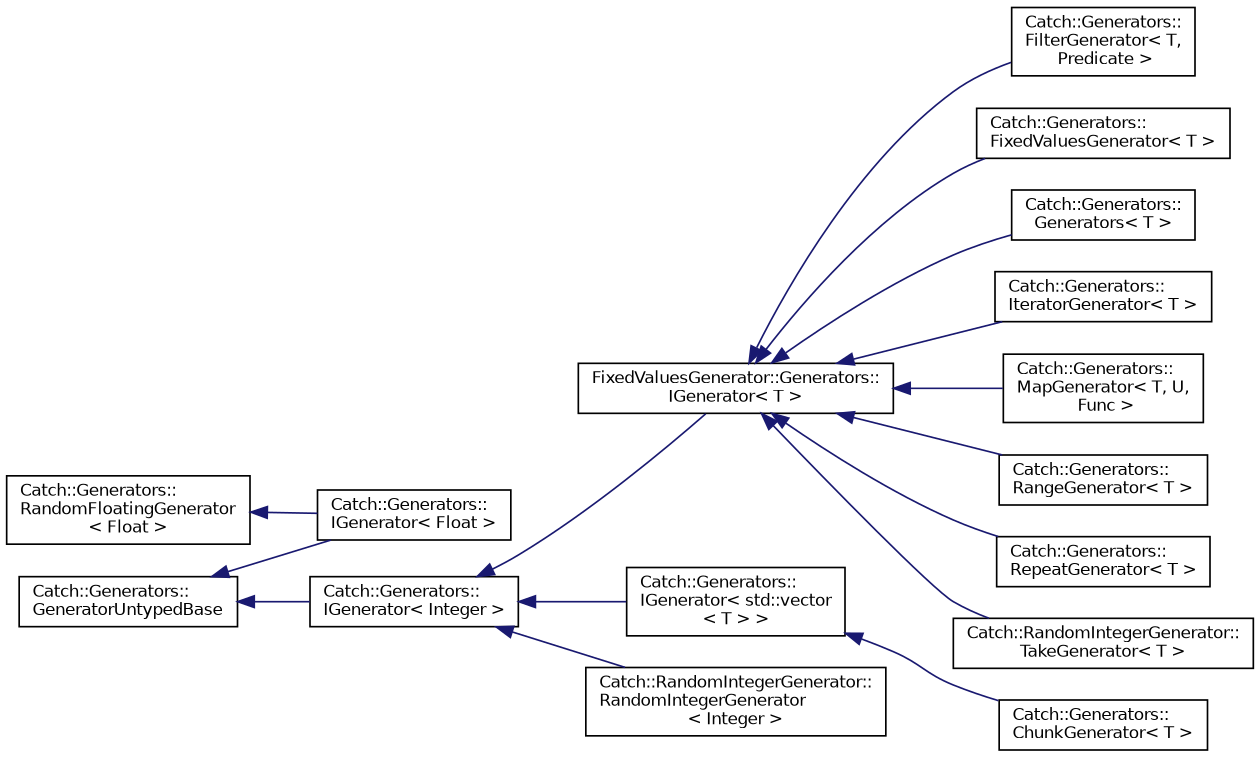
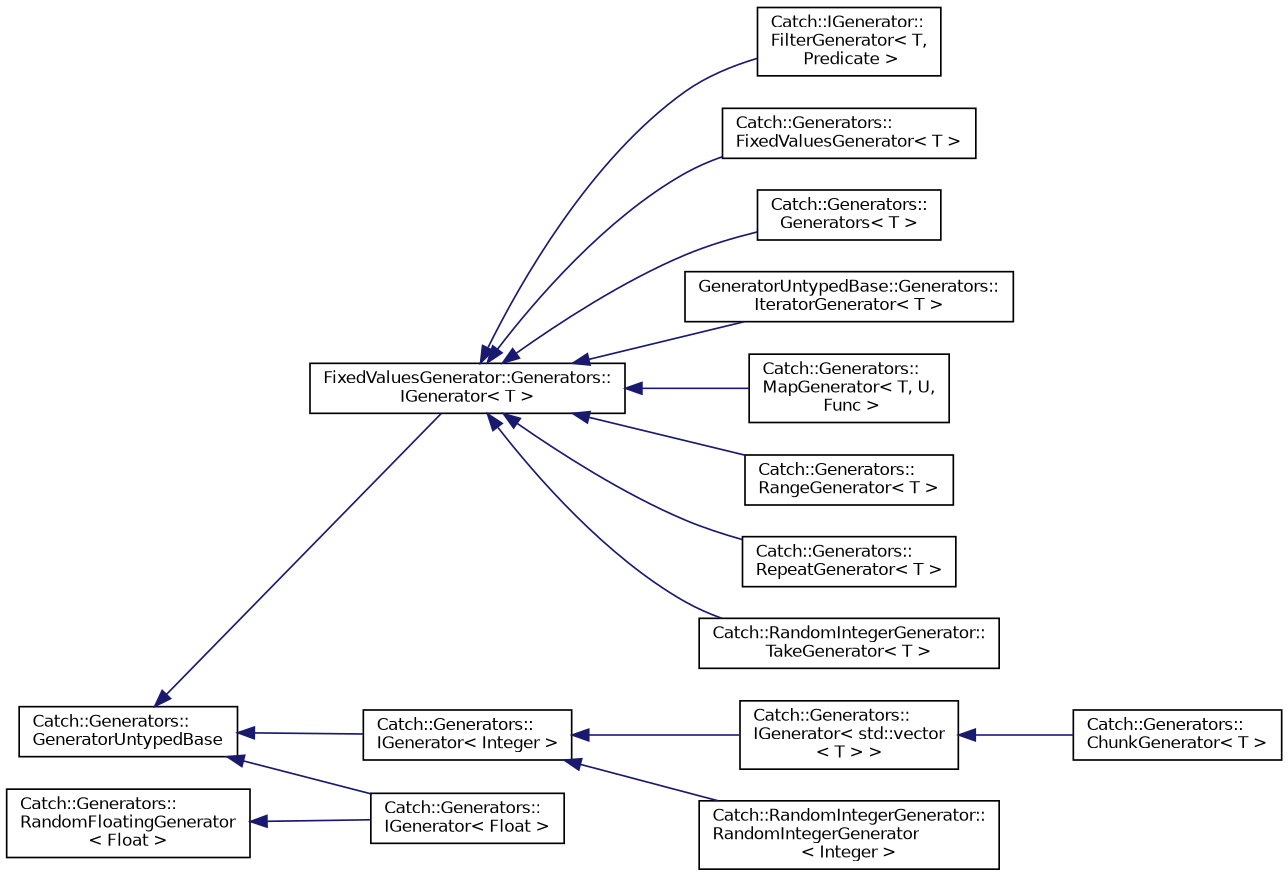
node "Catch::Generators:: FilterGenerator< T, Predicate >": label "Catch::Generators:: FilterGenerator< T, Predicate >" -> "Catch::IGenerator:: FilterGenerator< T, Predicate >"
node "Catch::Generators:: IteratorGenerator< T >": label "Catch::Generators:: IteratorGenerator< T >" -> "GeneratorUntypedBase::Generators:: IteratorGenerator< T >"
edge "FixedValuesGenerator::Generators:: IGenerator< T >" -> "Catch::Generators:: IGenerator< Integer >": now "FixedValuesGenerator::Generators:: IGenerator< T >" -> "Catch::Generators:: GeneratorUntypedBase"
